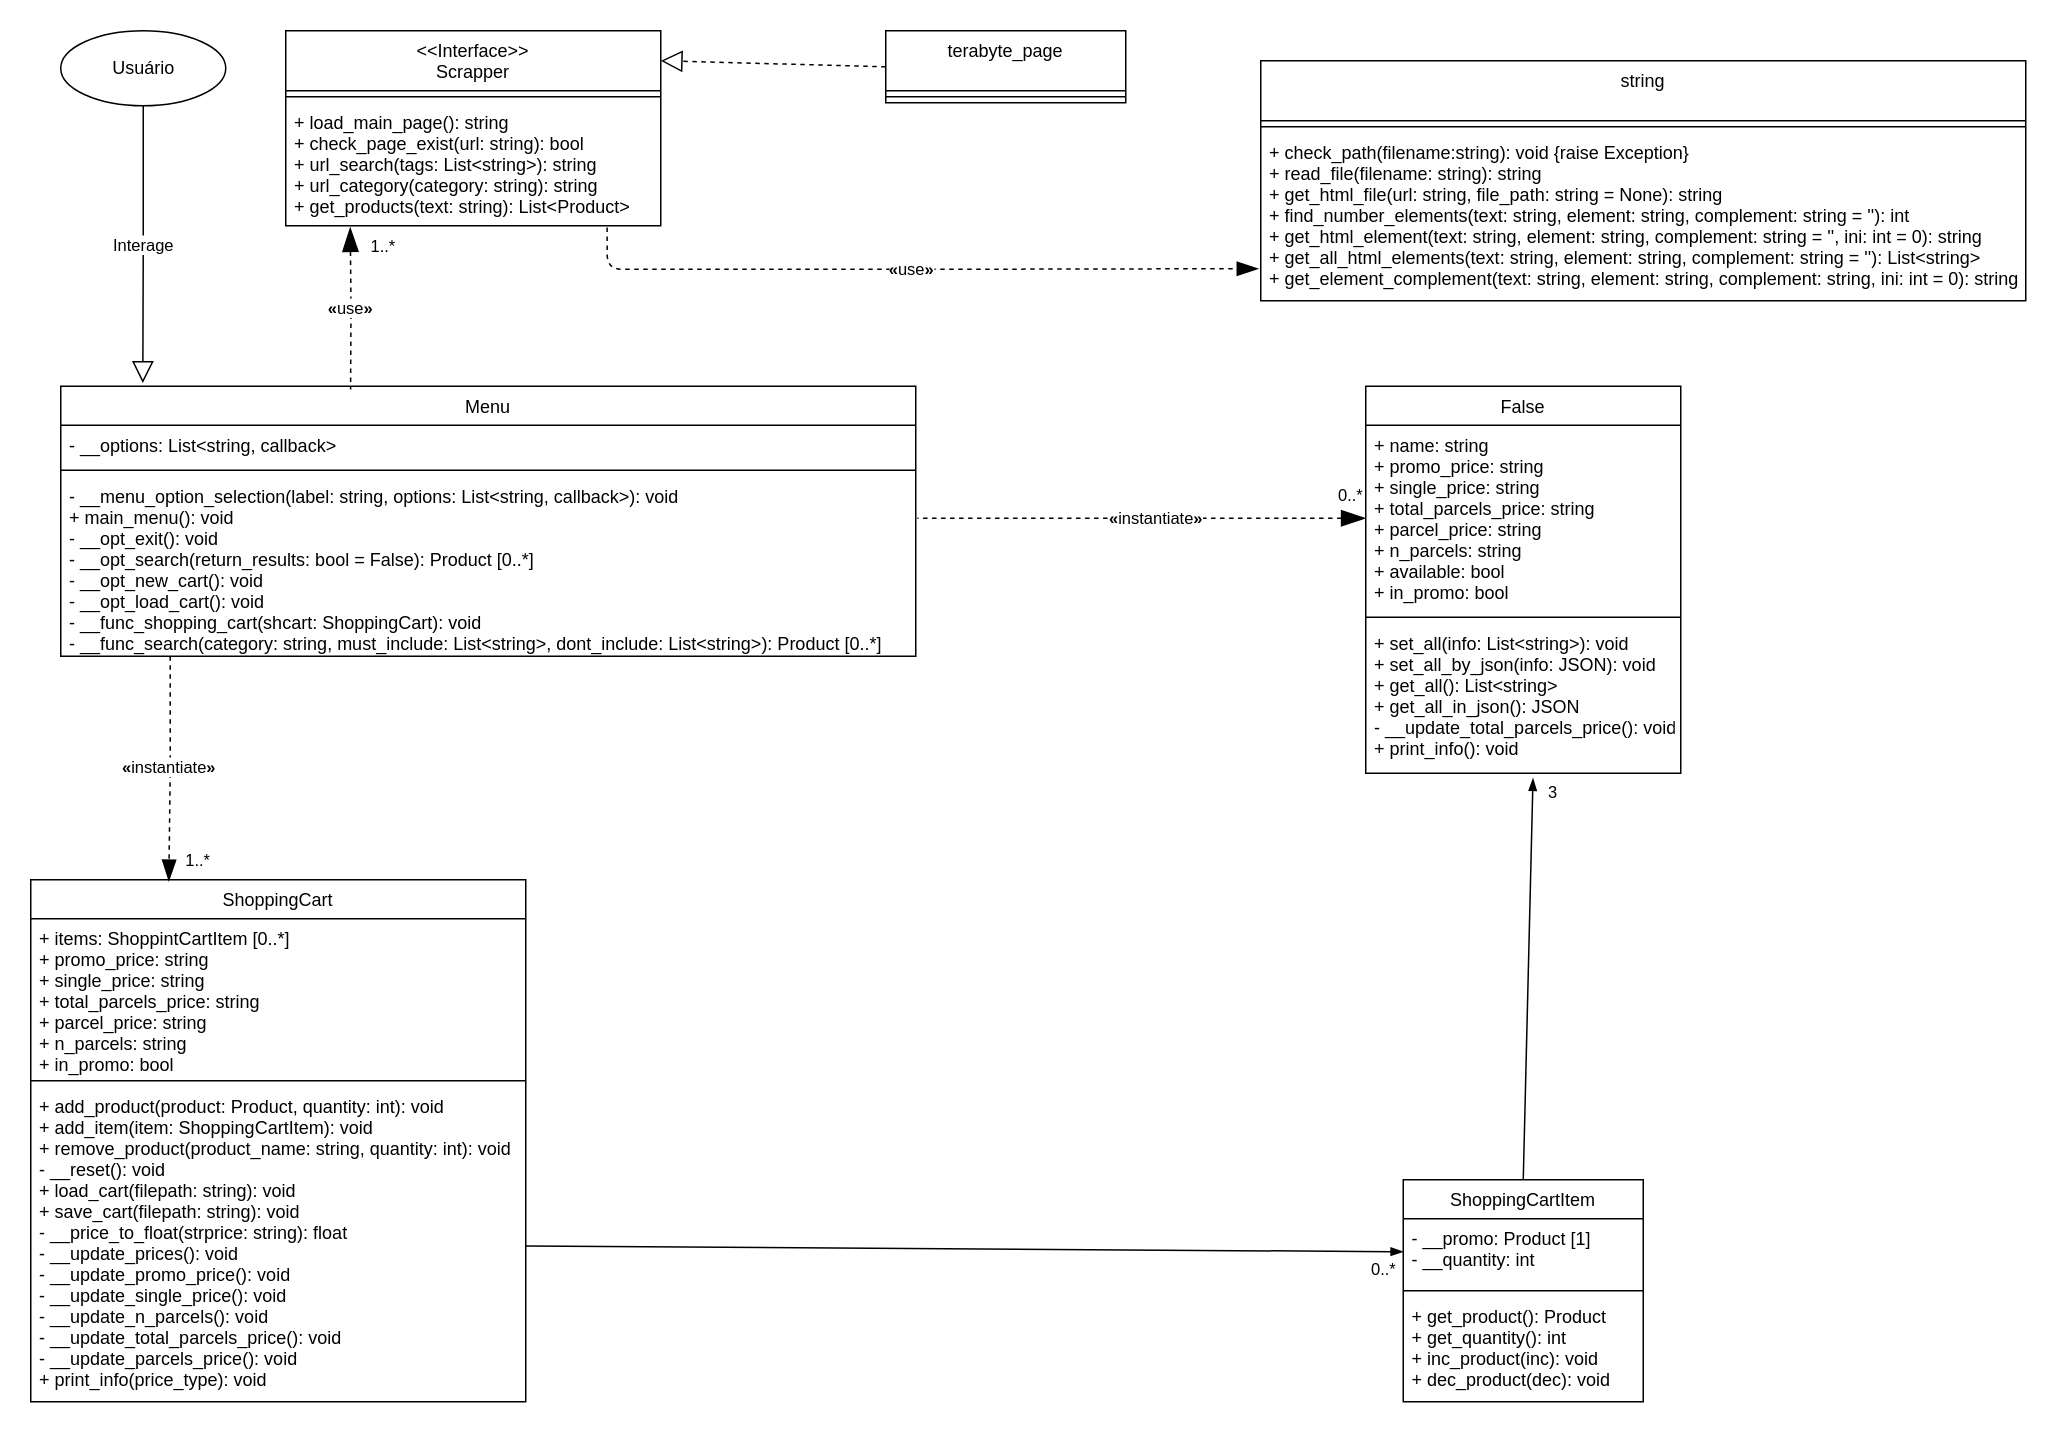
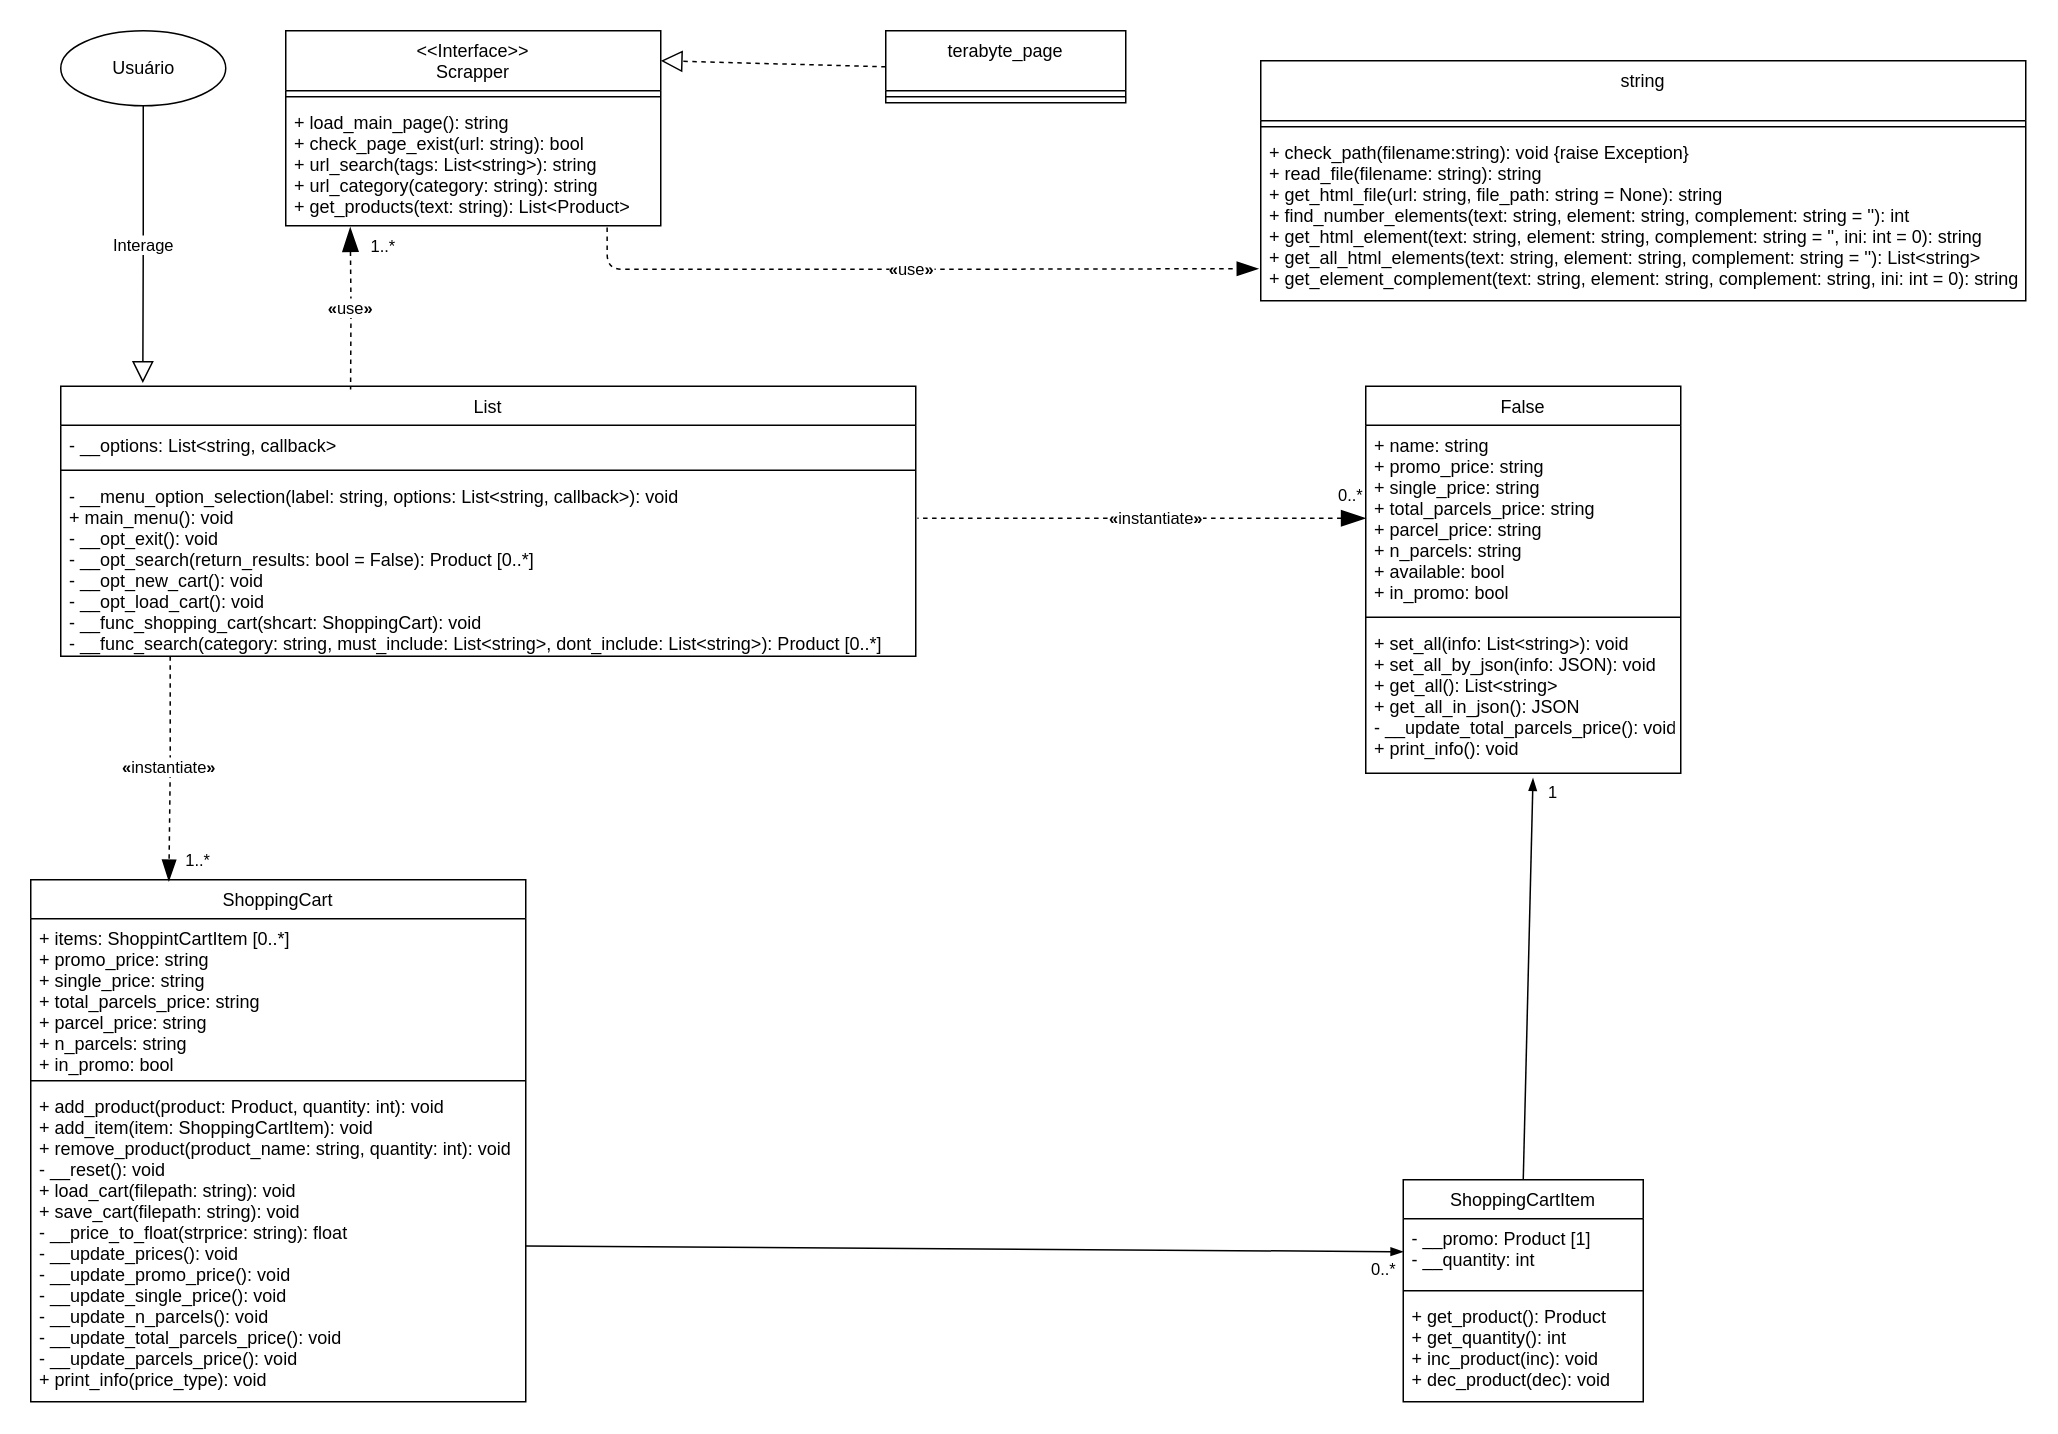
node "Menu": label "Menu" -> "List"
node "3": label "3" -> "1"
